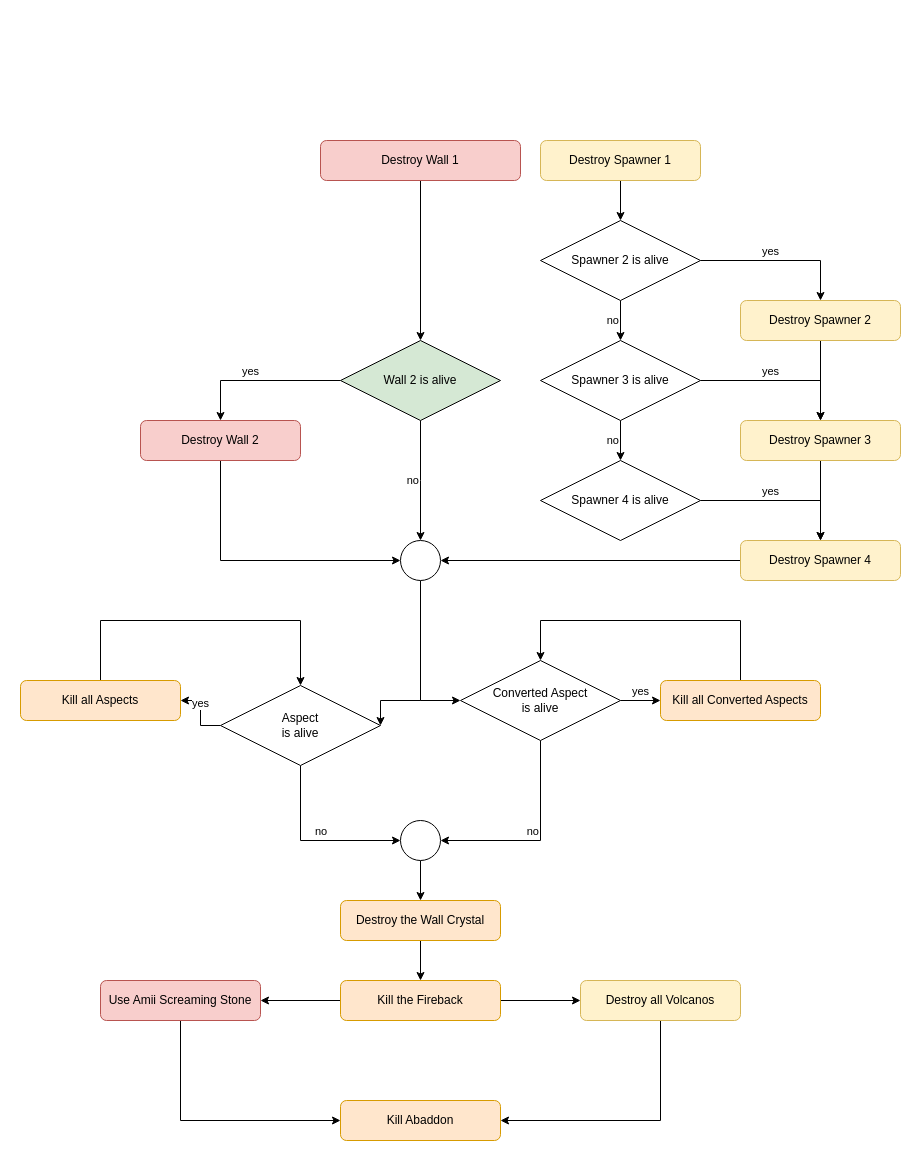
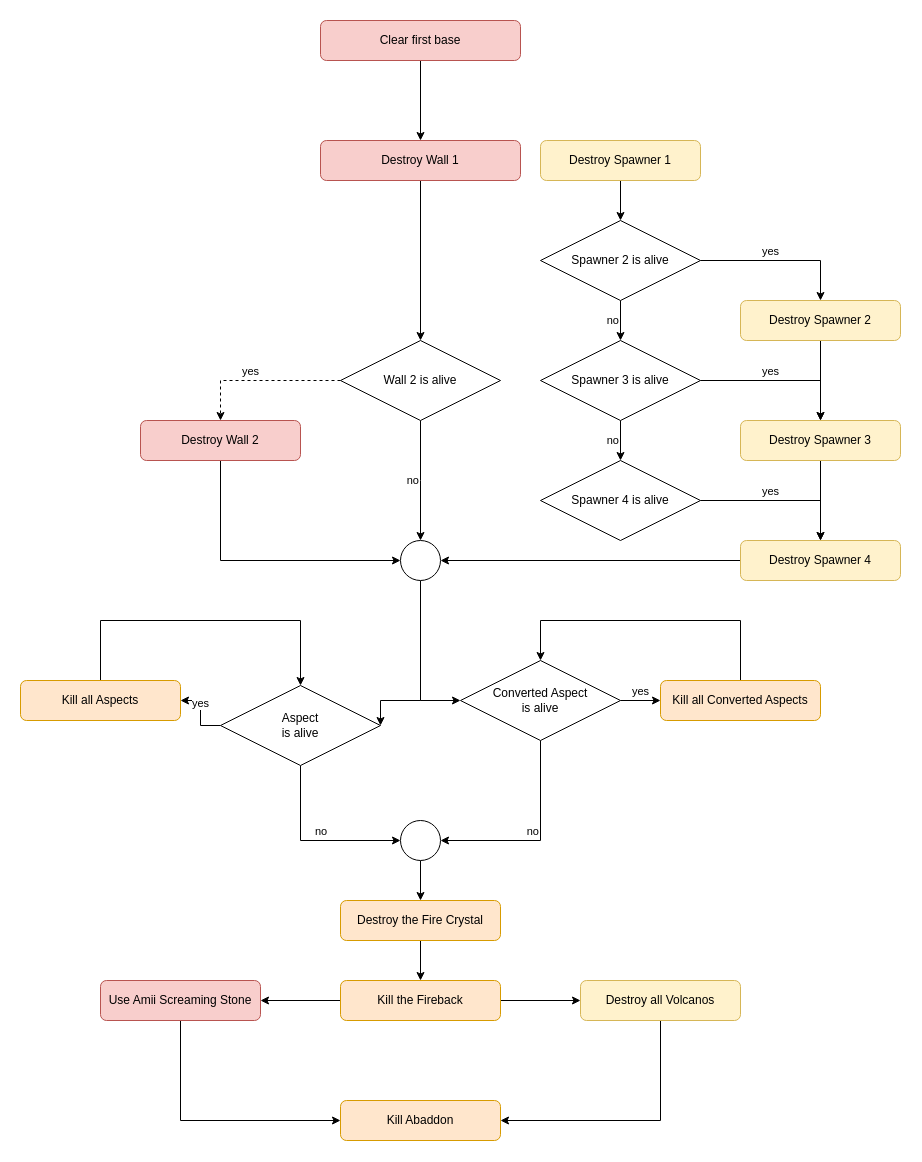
node "Clear first base": added
edge "Clear first base" -> "Destroy Wall 1": added
edge "Wall 2 is alive" -> "Destroy Wall 2": style solid -> dashed
node "Wall 2 is alive": fillcolor #d5e8d4 -> #ffffff
node "Destroy the Wall Crystal": label "Destroy the Wall Crystal" -> "Destroy the Fire Crystal"
